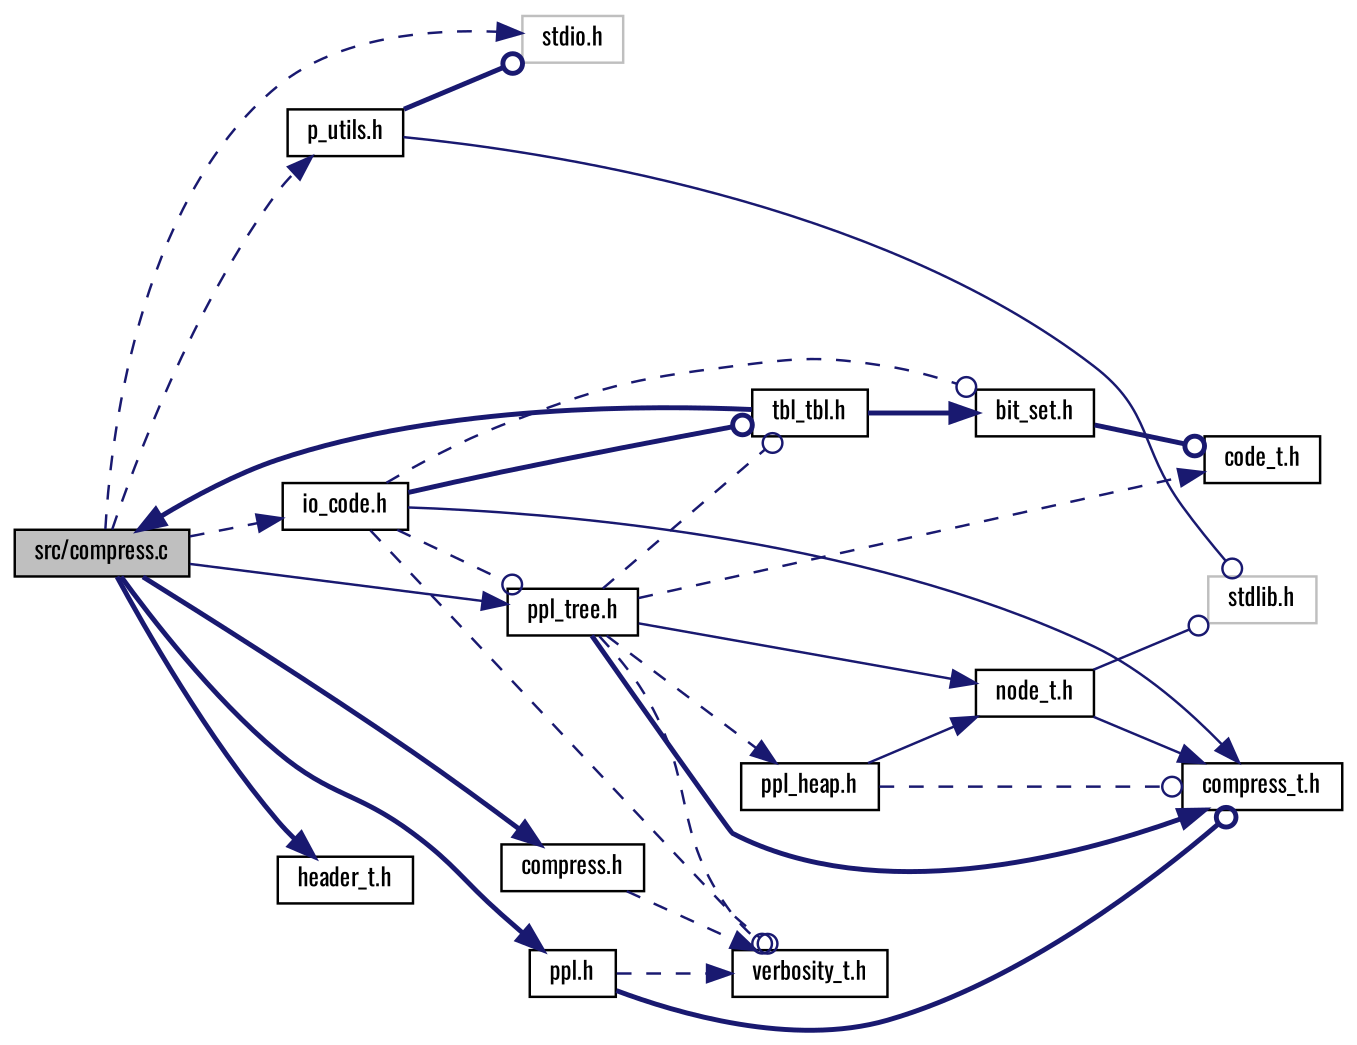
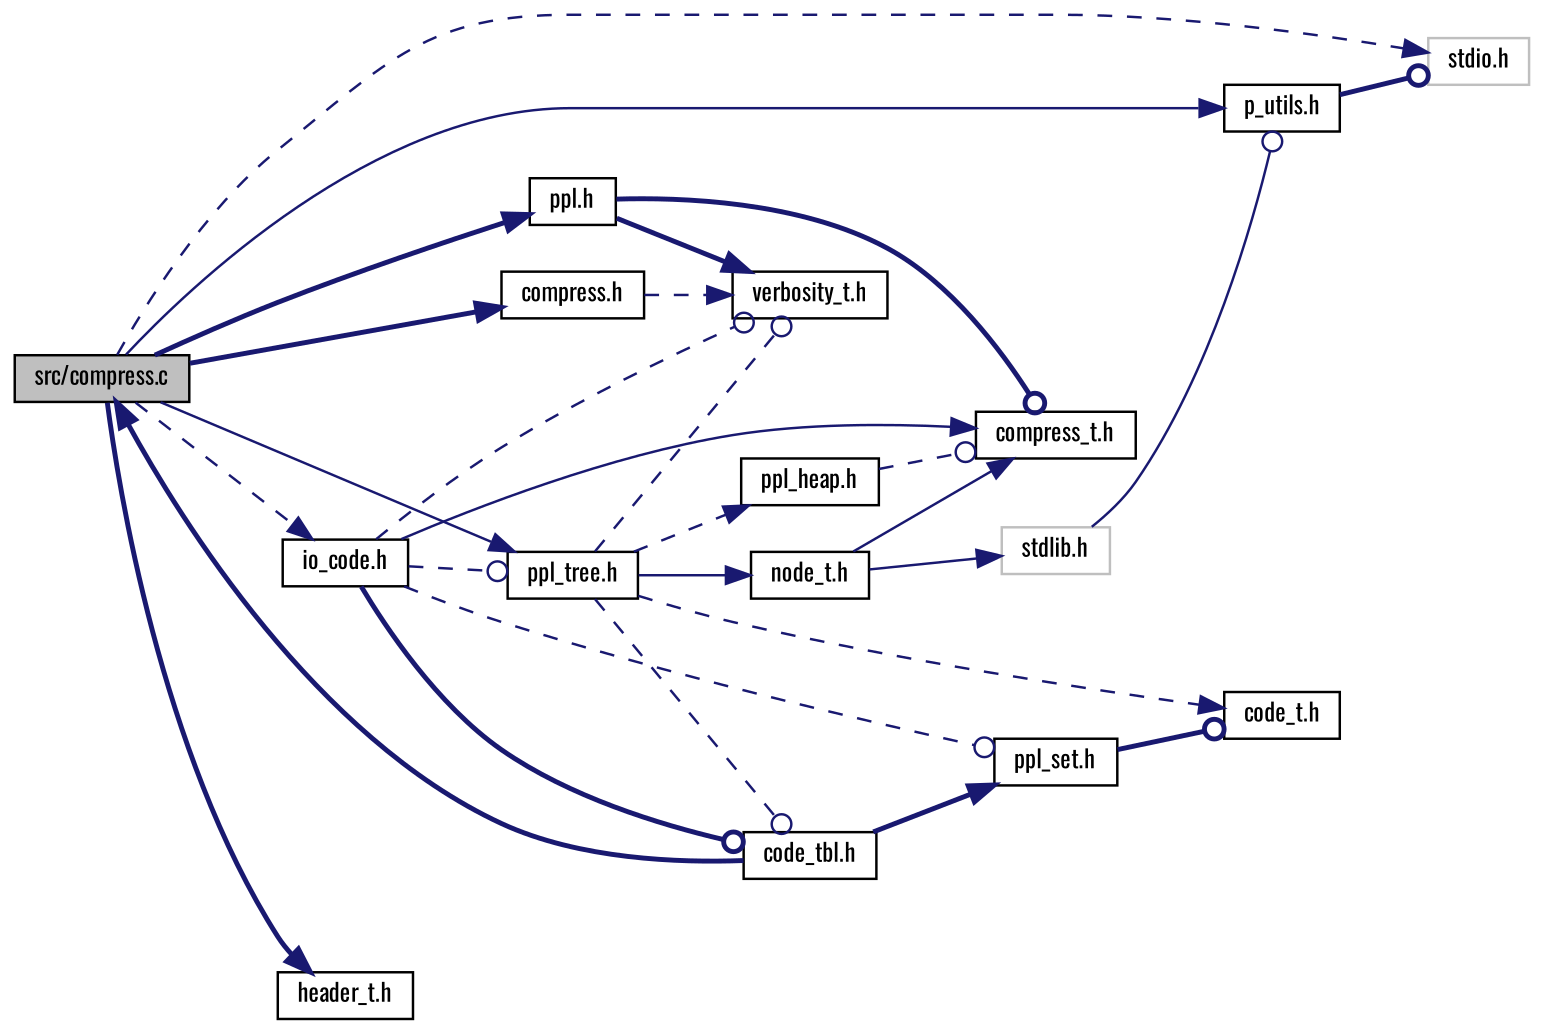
edge "p_utils.h" -> "stdlib.h": reversed
edge "src/compress.c" -> "p_utils.h": style dashed -> solid
node "tbl_tbl.h": label "tbl_tbl.h" -> "code_tbl.h"
node "bit_set.h": label "bit_set.h" -> "ppl_set.h"
edge "node_t.h" -> "stdlib.h": arrowhead odot -> normal
edge "ppl_heap.h" -> "node_t.h": removed
edge "ppl_tree.h" -> "compress_t.h": removed
edge "ppl.h" -> "verbosity_t.h": style dashed -> bold
